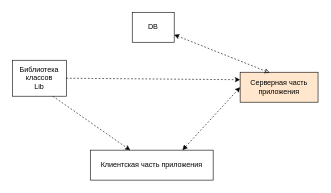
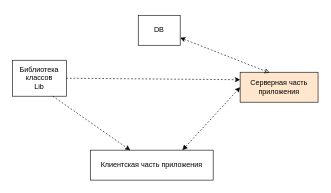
node "DB": moved (153, 27) -> (159, 30)
